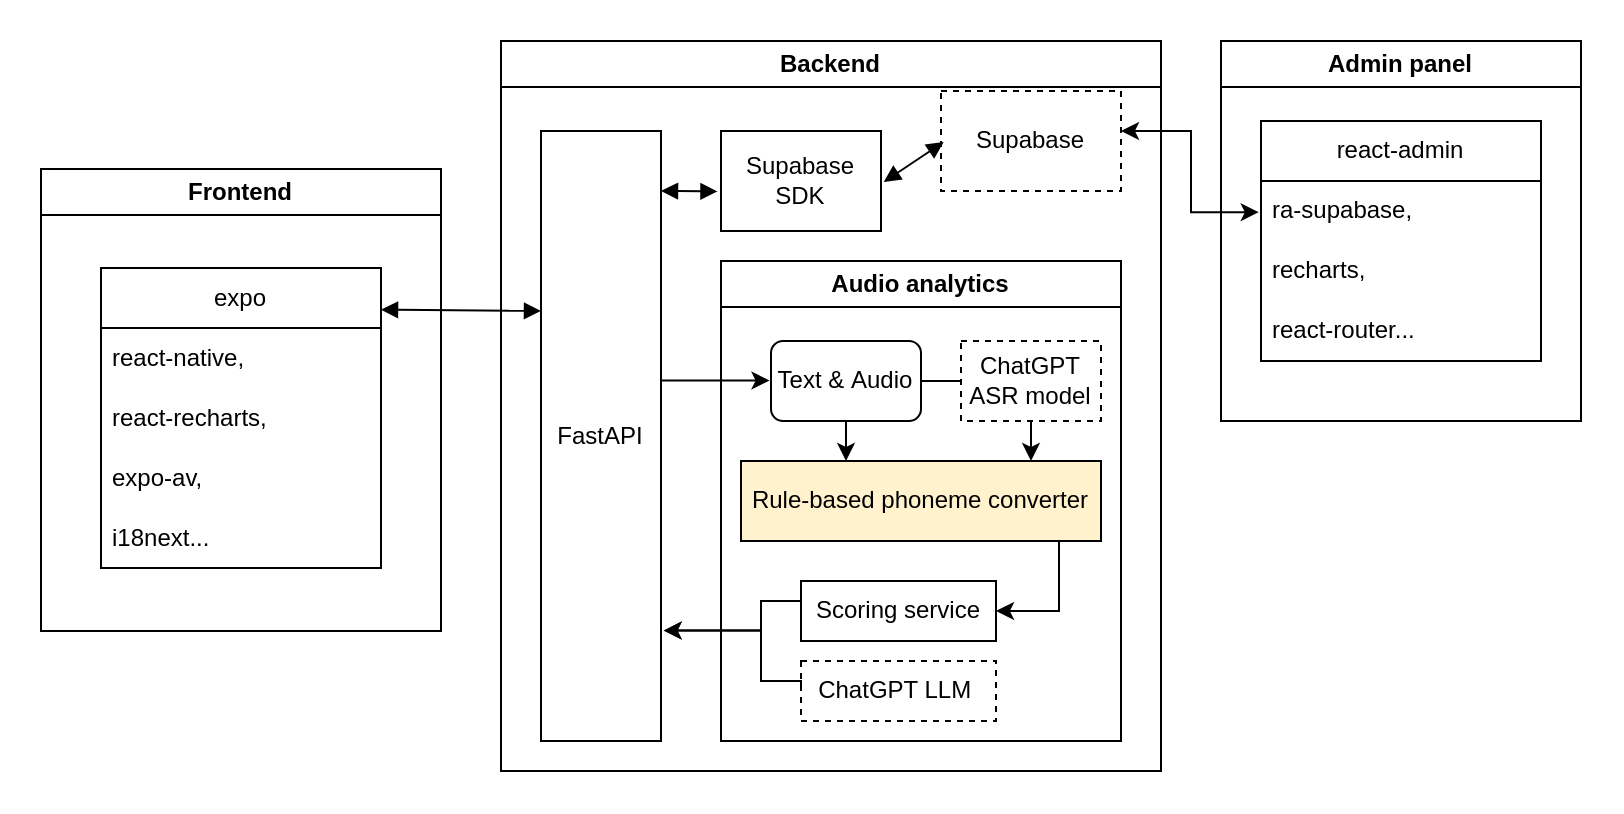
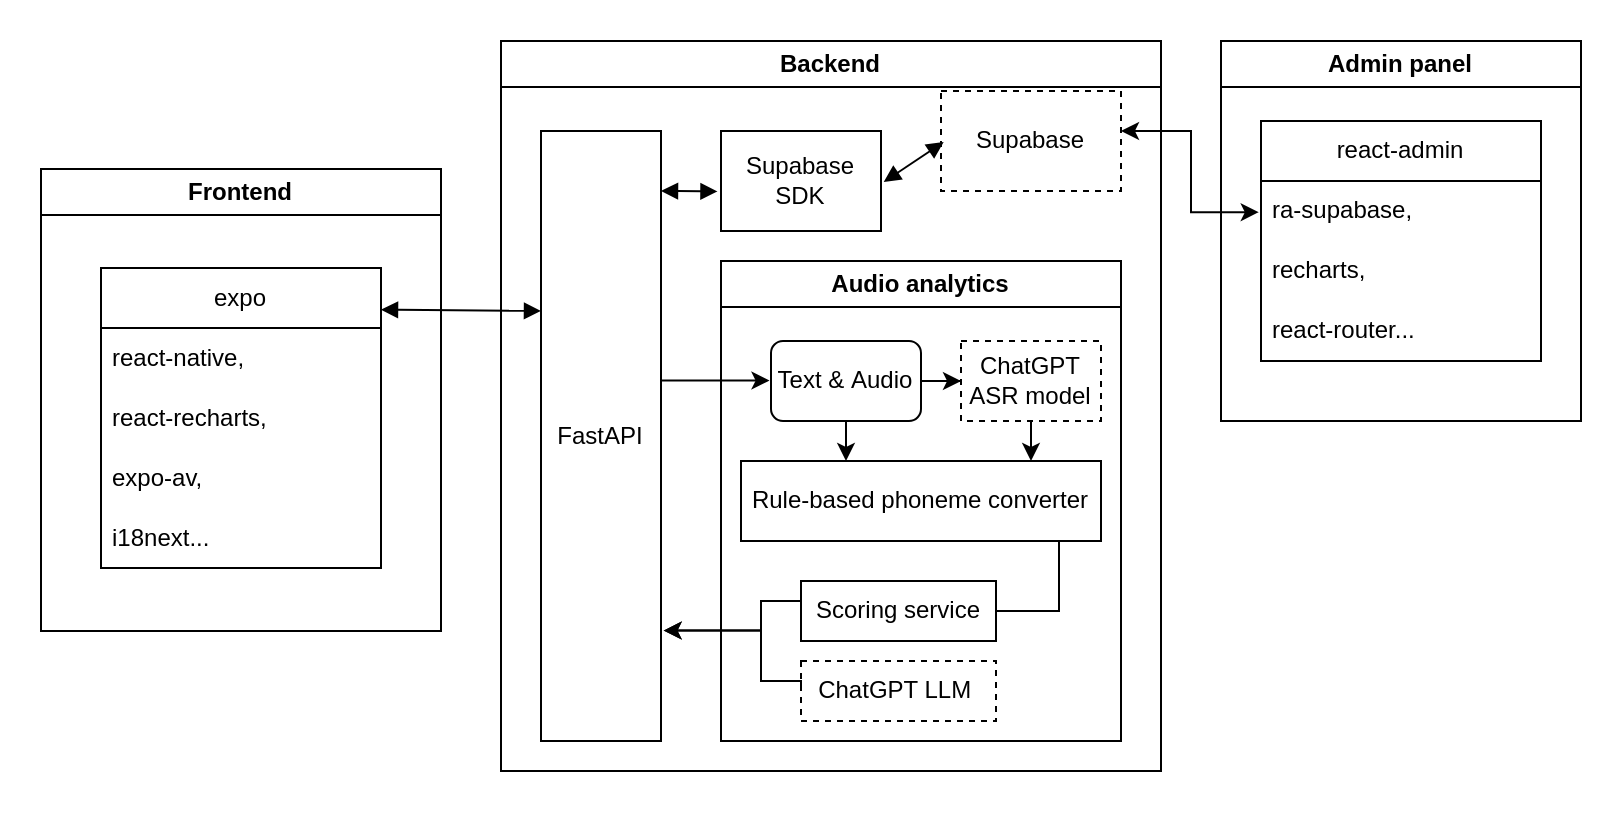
edge "Text & Audio" -- "ChatGPT ASR model": arrowhead none -> classic
node "Rule-based phoneme converter": fillcolor #fff2cc -> #ffffff
edge "Rule-based phoneme converter" -> "Scoring service": arrowhead classic -> none
